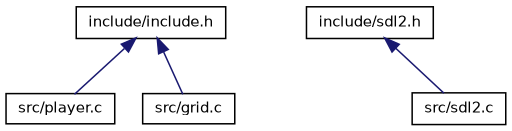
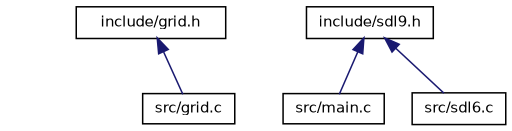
node "include/include.h": label "include/include.h" -> "include/grid.h"
node "include/sdl2.h": label "include/sdl2.h" -> "include/sdl9.h"
node "src/player.c": removed
node "src/main.c": added
node "src/sdl2.c": label "src/sdl2.c" -> "src/sdl6.c"
